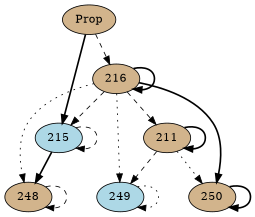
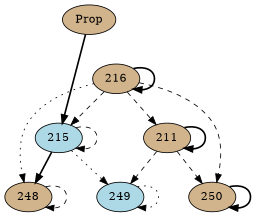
edge "Prop" -> "216": removed
edge "216" -> "250": style bold -> dashed
edge "216" -> "249": now "215" -> "249"
edge "211" -> "250": style dotted -> dashed
